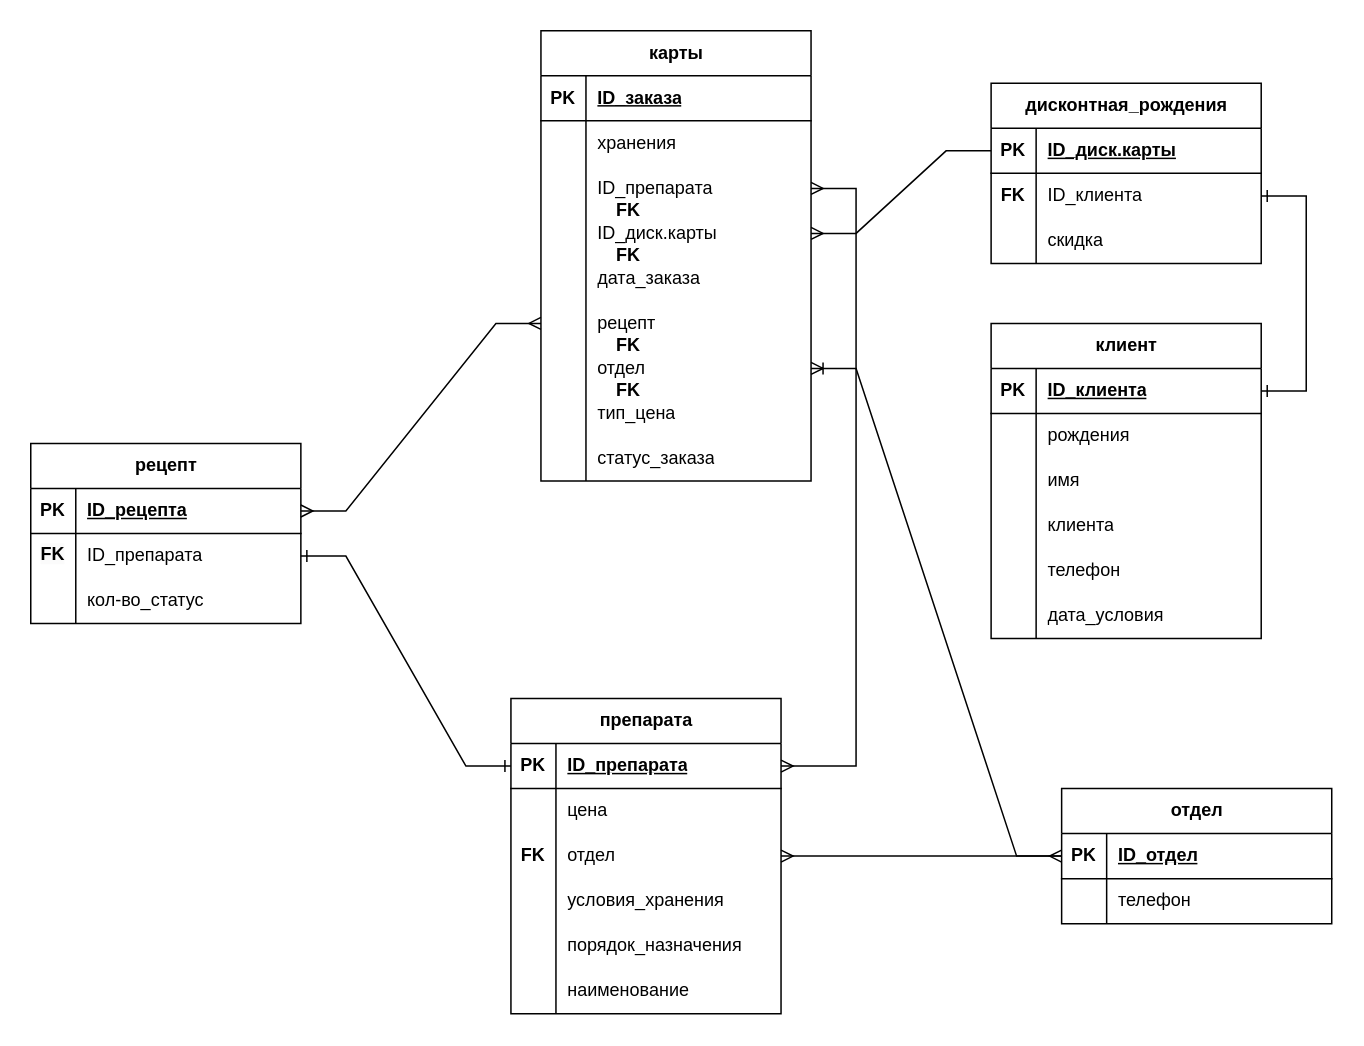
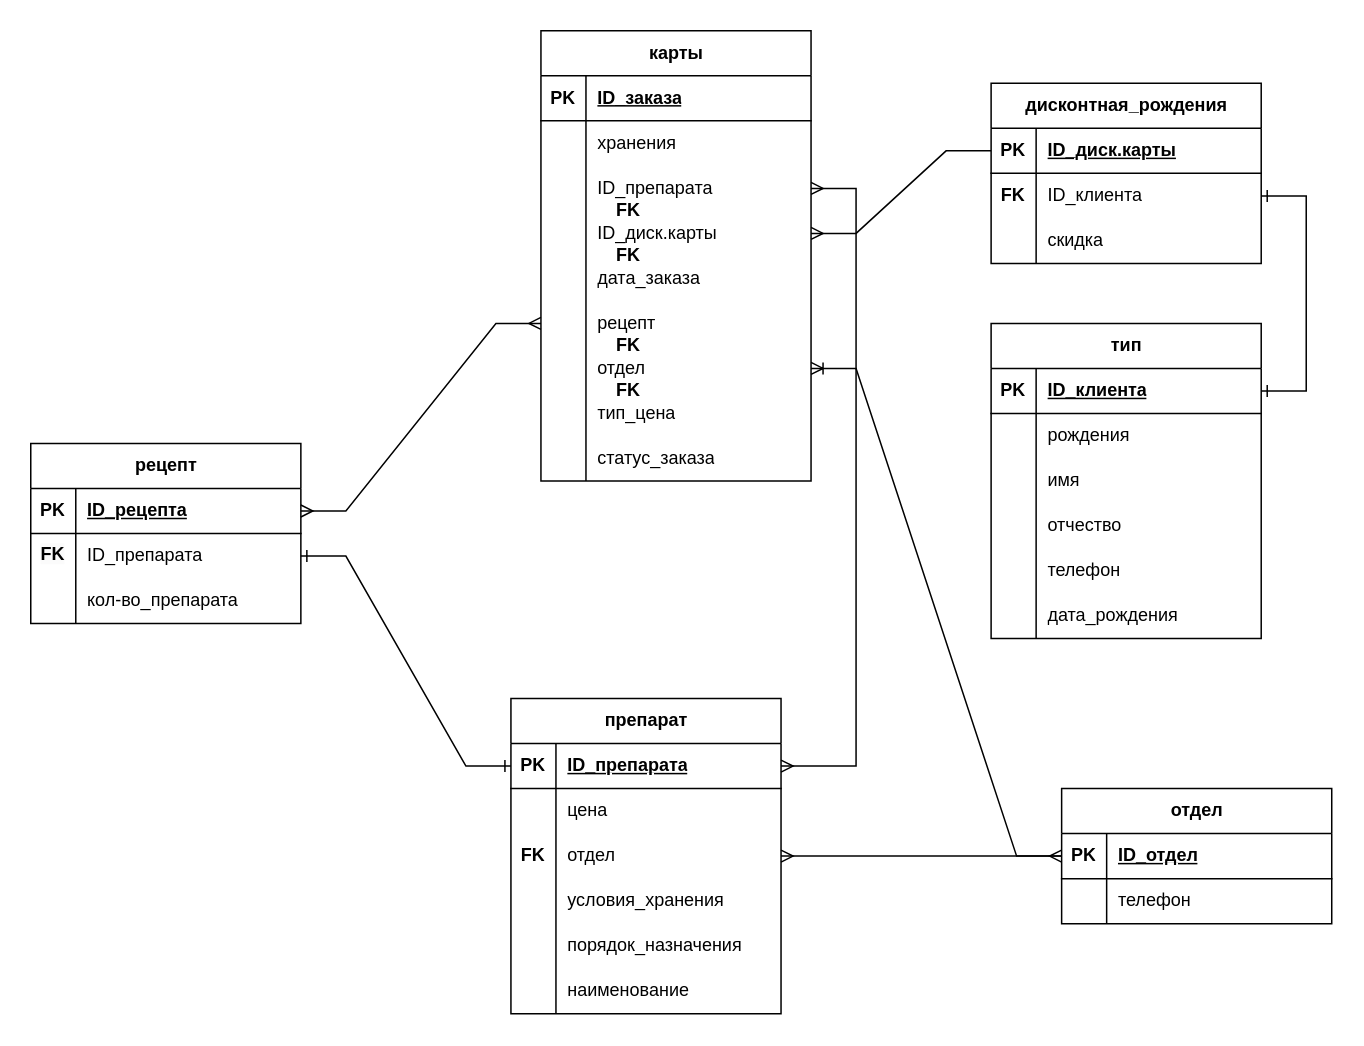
node "клиент": label "клиент" -> "тип"
node "клиента": label "клиента" -> "отчество"
node "кол-во_статус": label "кол-во_статус" -> "кол-во_препарата"
node "дата_условия": label "дата_условия" -> "дата_рождения"
node "препарата": label "препарата" -> "препарат"
